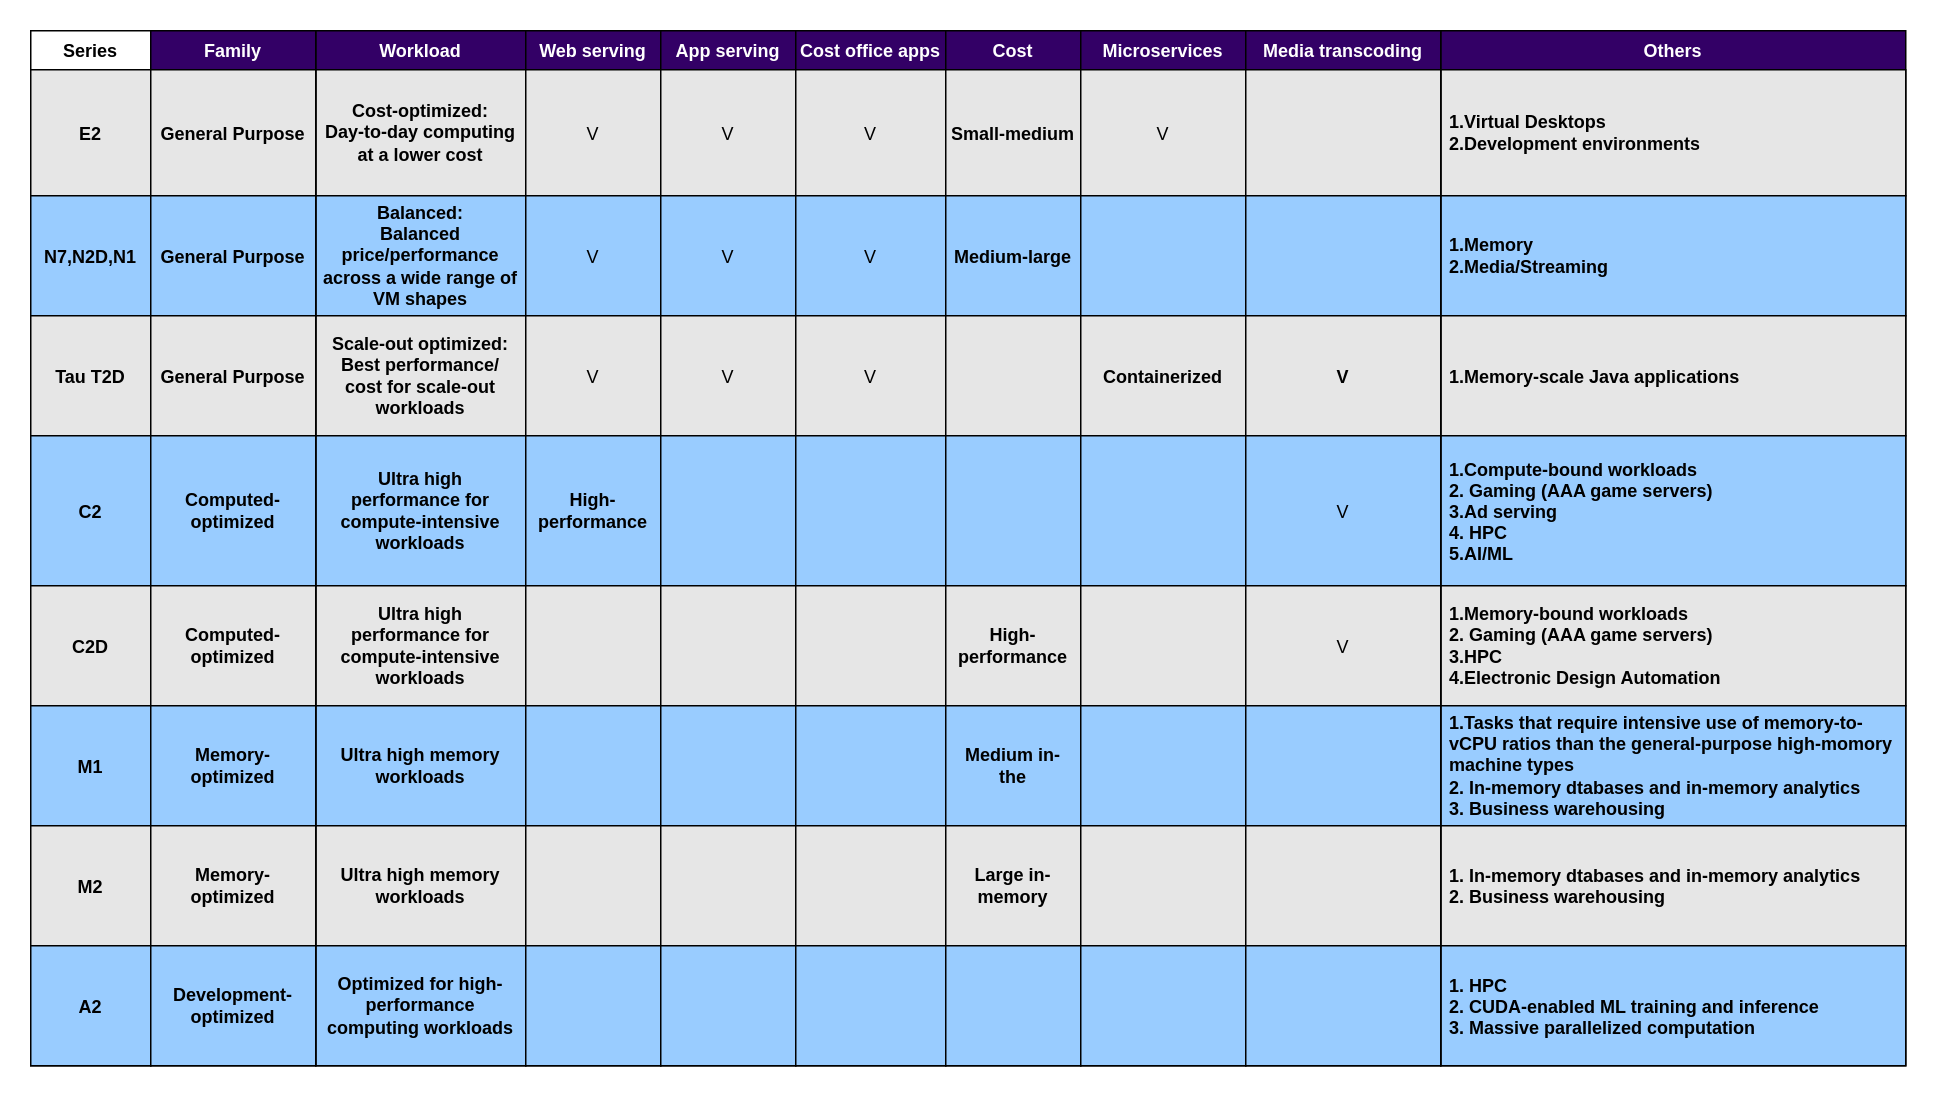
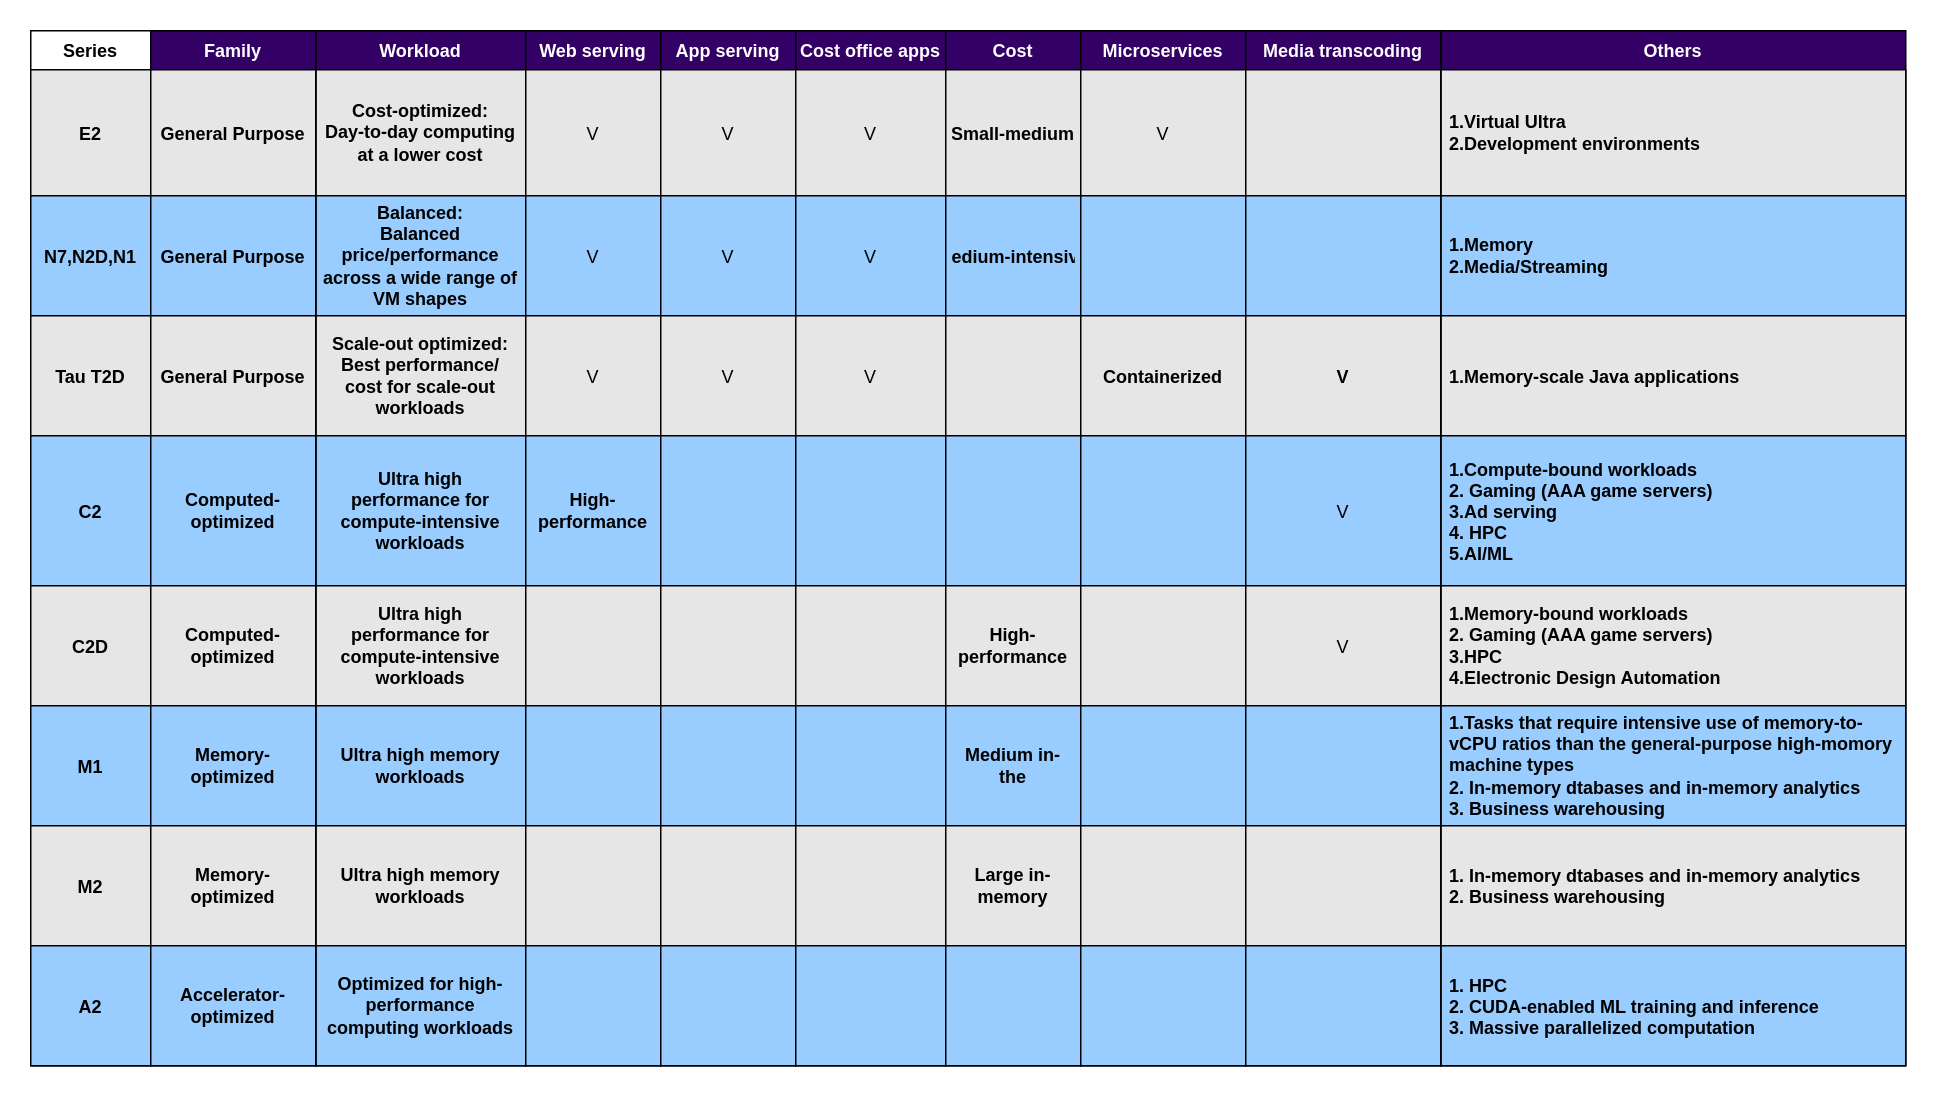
node "1.Virtual Desktops 2.Development environments": label "1.Virtual Desktops 2.Development environments" -> "1.Virtual Ultra 2.Development environments"
node "Medium-large": label "Medium-large" -> "Medium-intensive"
node "Development-optimized": label "Development-optimized" -> "Accelerator-optimized"
